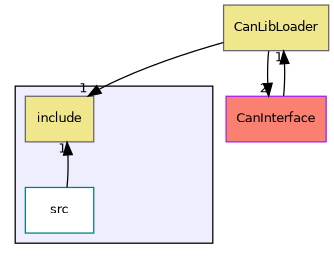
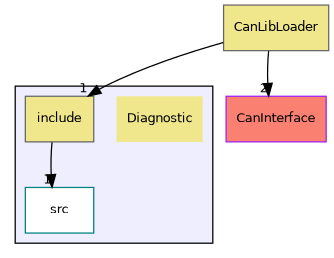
edge "CanInterface" -> "CanLibLoader": removed
node "Diagnostic": added
edge "src" -> "include": reversed
